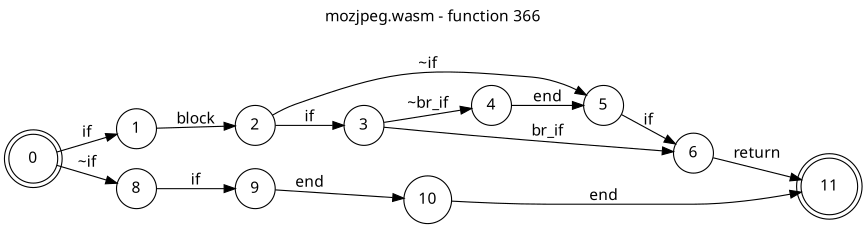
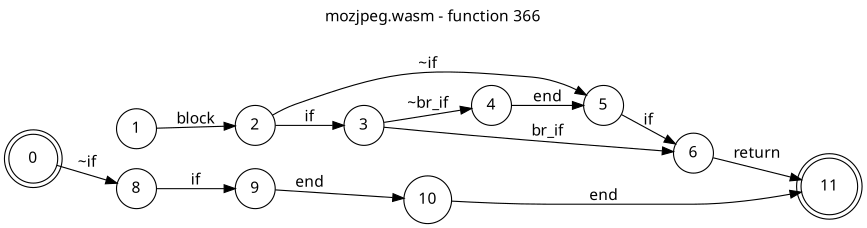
edge "0" -> "1": removed, label "if"
